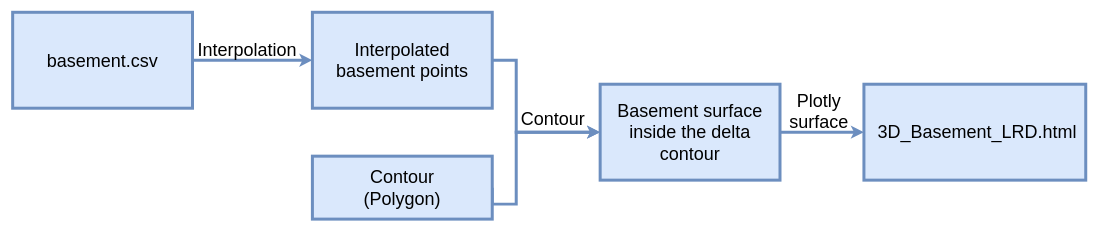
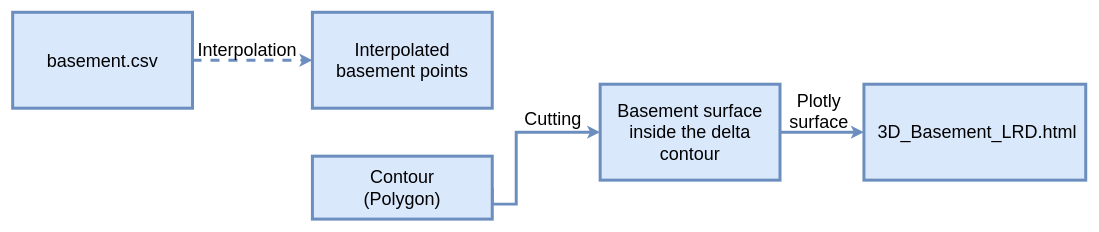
edge "basement.csv" -> "Interpolated basement points": style solid -> dashed
edge "Interpolated basement points" -> "Basement surface inside the delta contour": removed
node "Contour": label "Contour" -> "Cutting"
